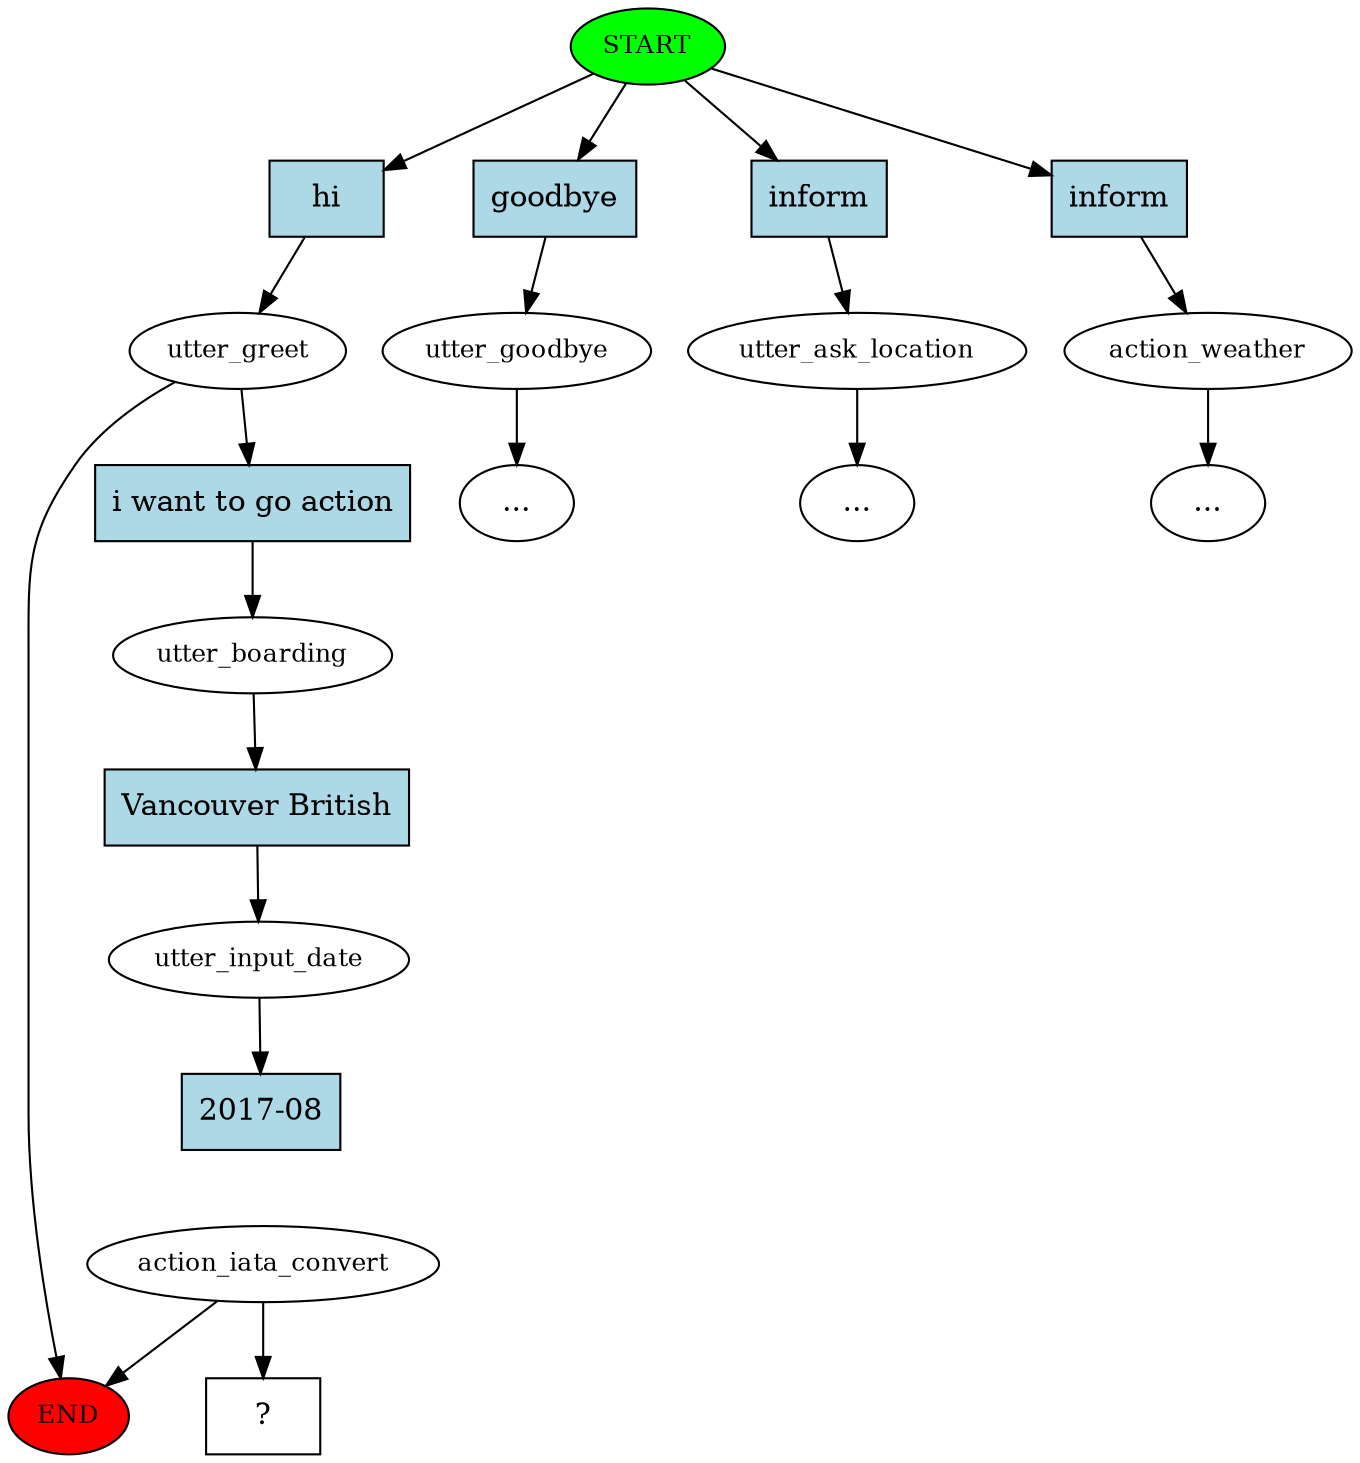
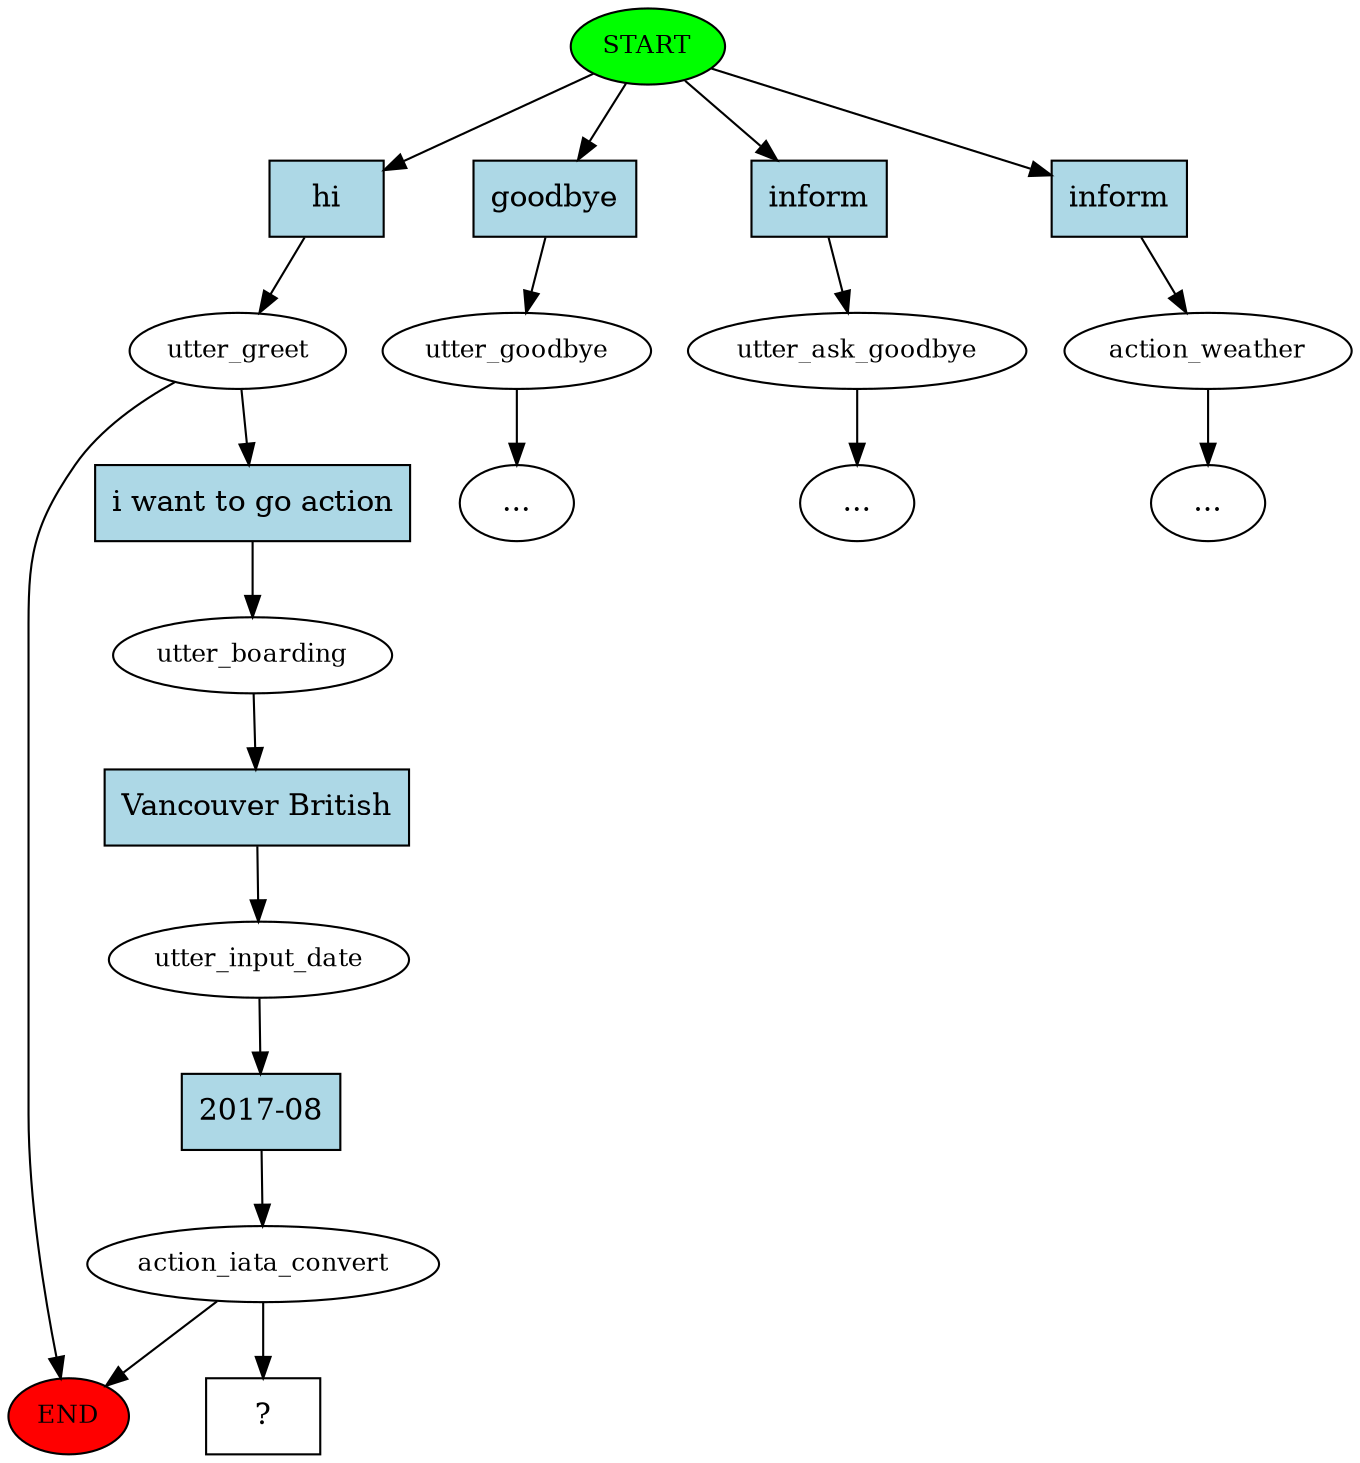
node "utter_ask_location": label "utter_ask_location" -> "utter_ask_goodbye"
edge "2017-08" -> "action_iata_convert": added
